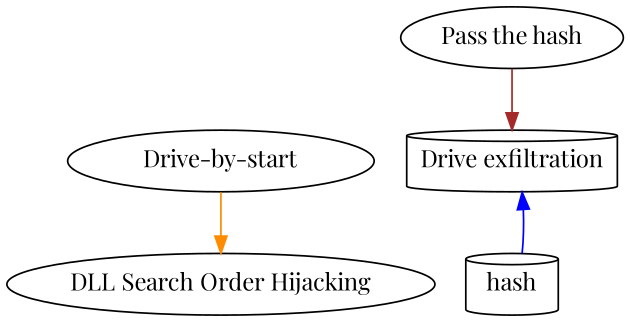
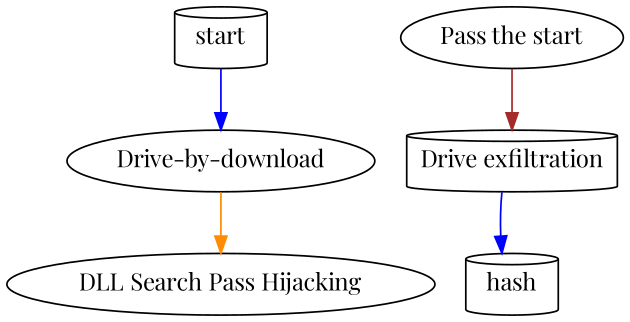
node "start": added
node "Pass the hash": label "Pass the hash" -> "Pass the start"
node "Drive-by-start": label "Drive-by-start" -> "Drive-by-download"
edge "hash" -> "Drive exfiltration": reversed
node "DLL Search Order Hijacking": label "DLL Search Order Hijacking" -> "DLL Search Pass Hijacking"
